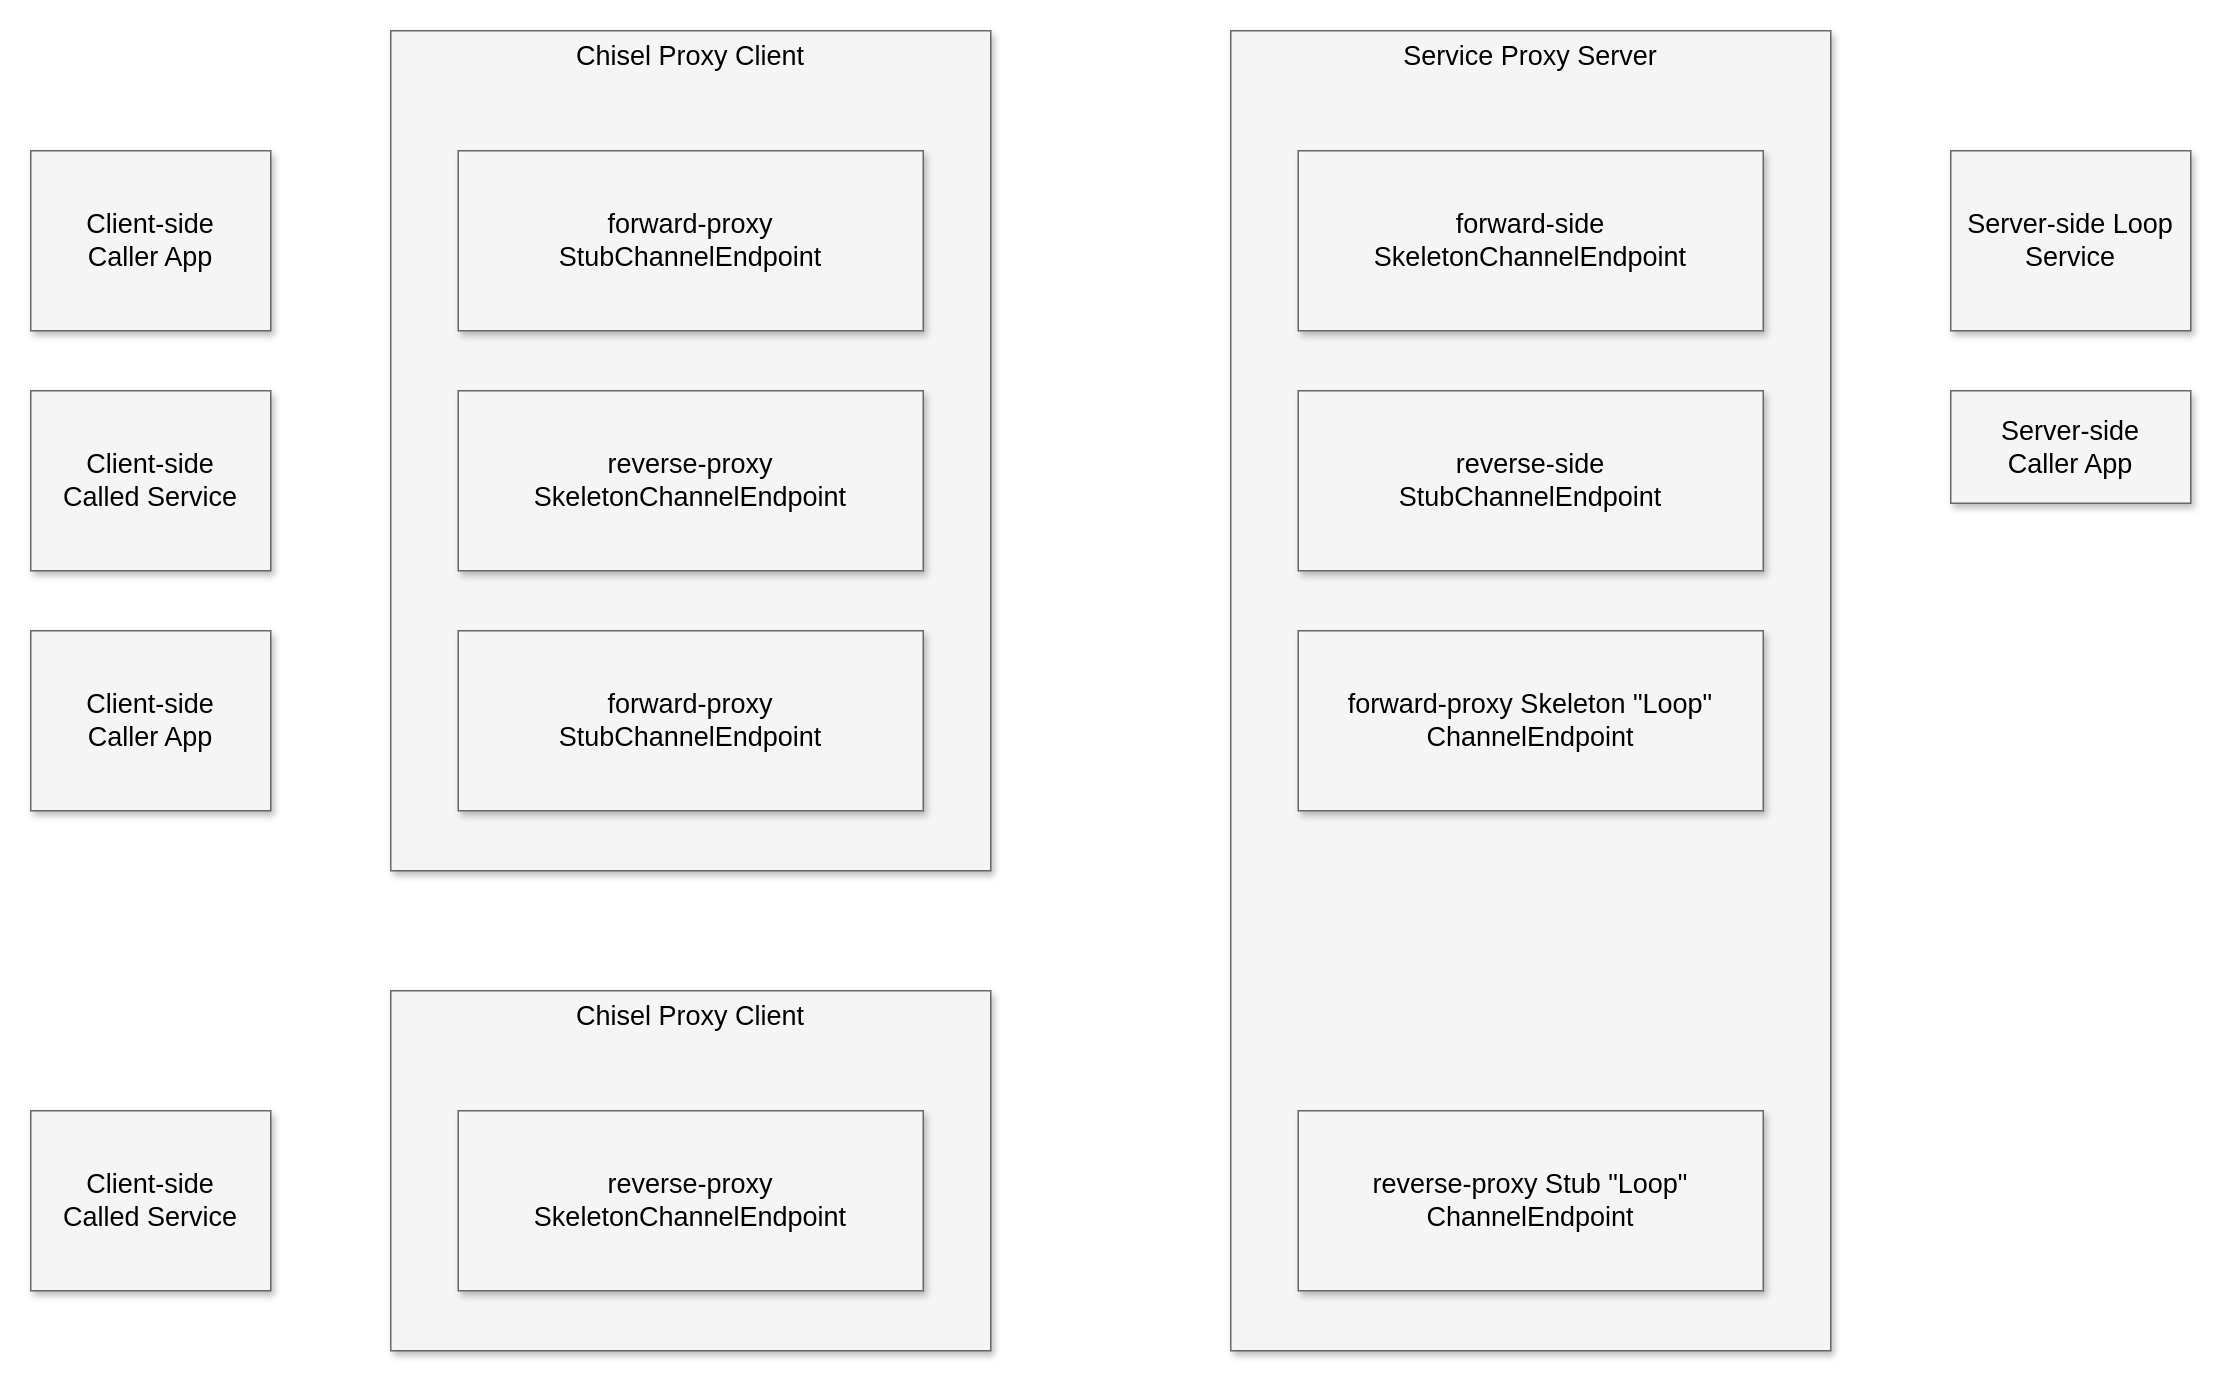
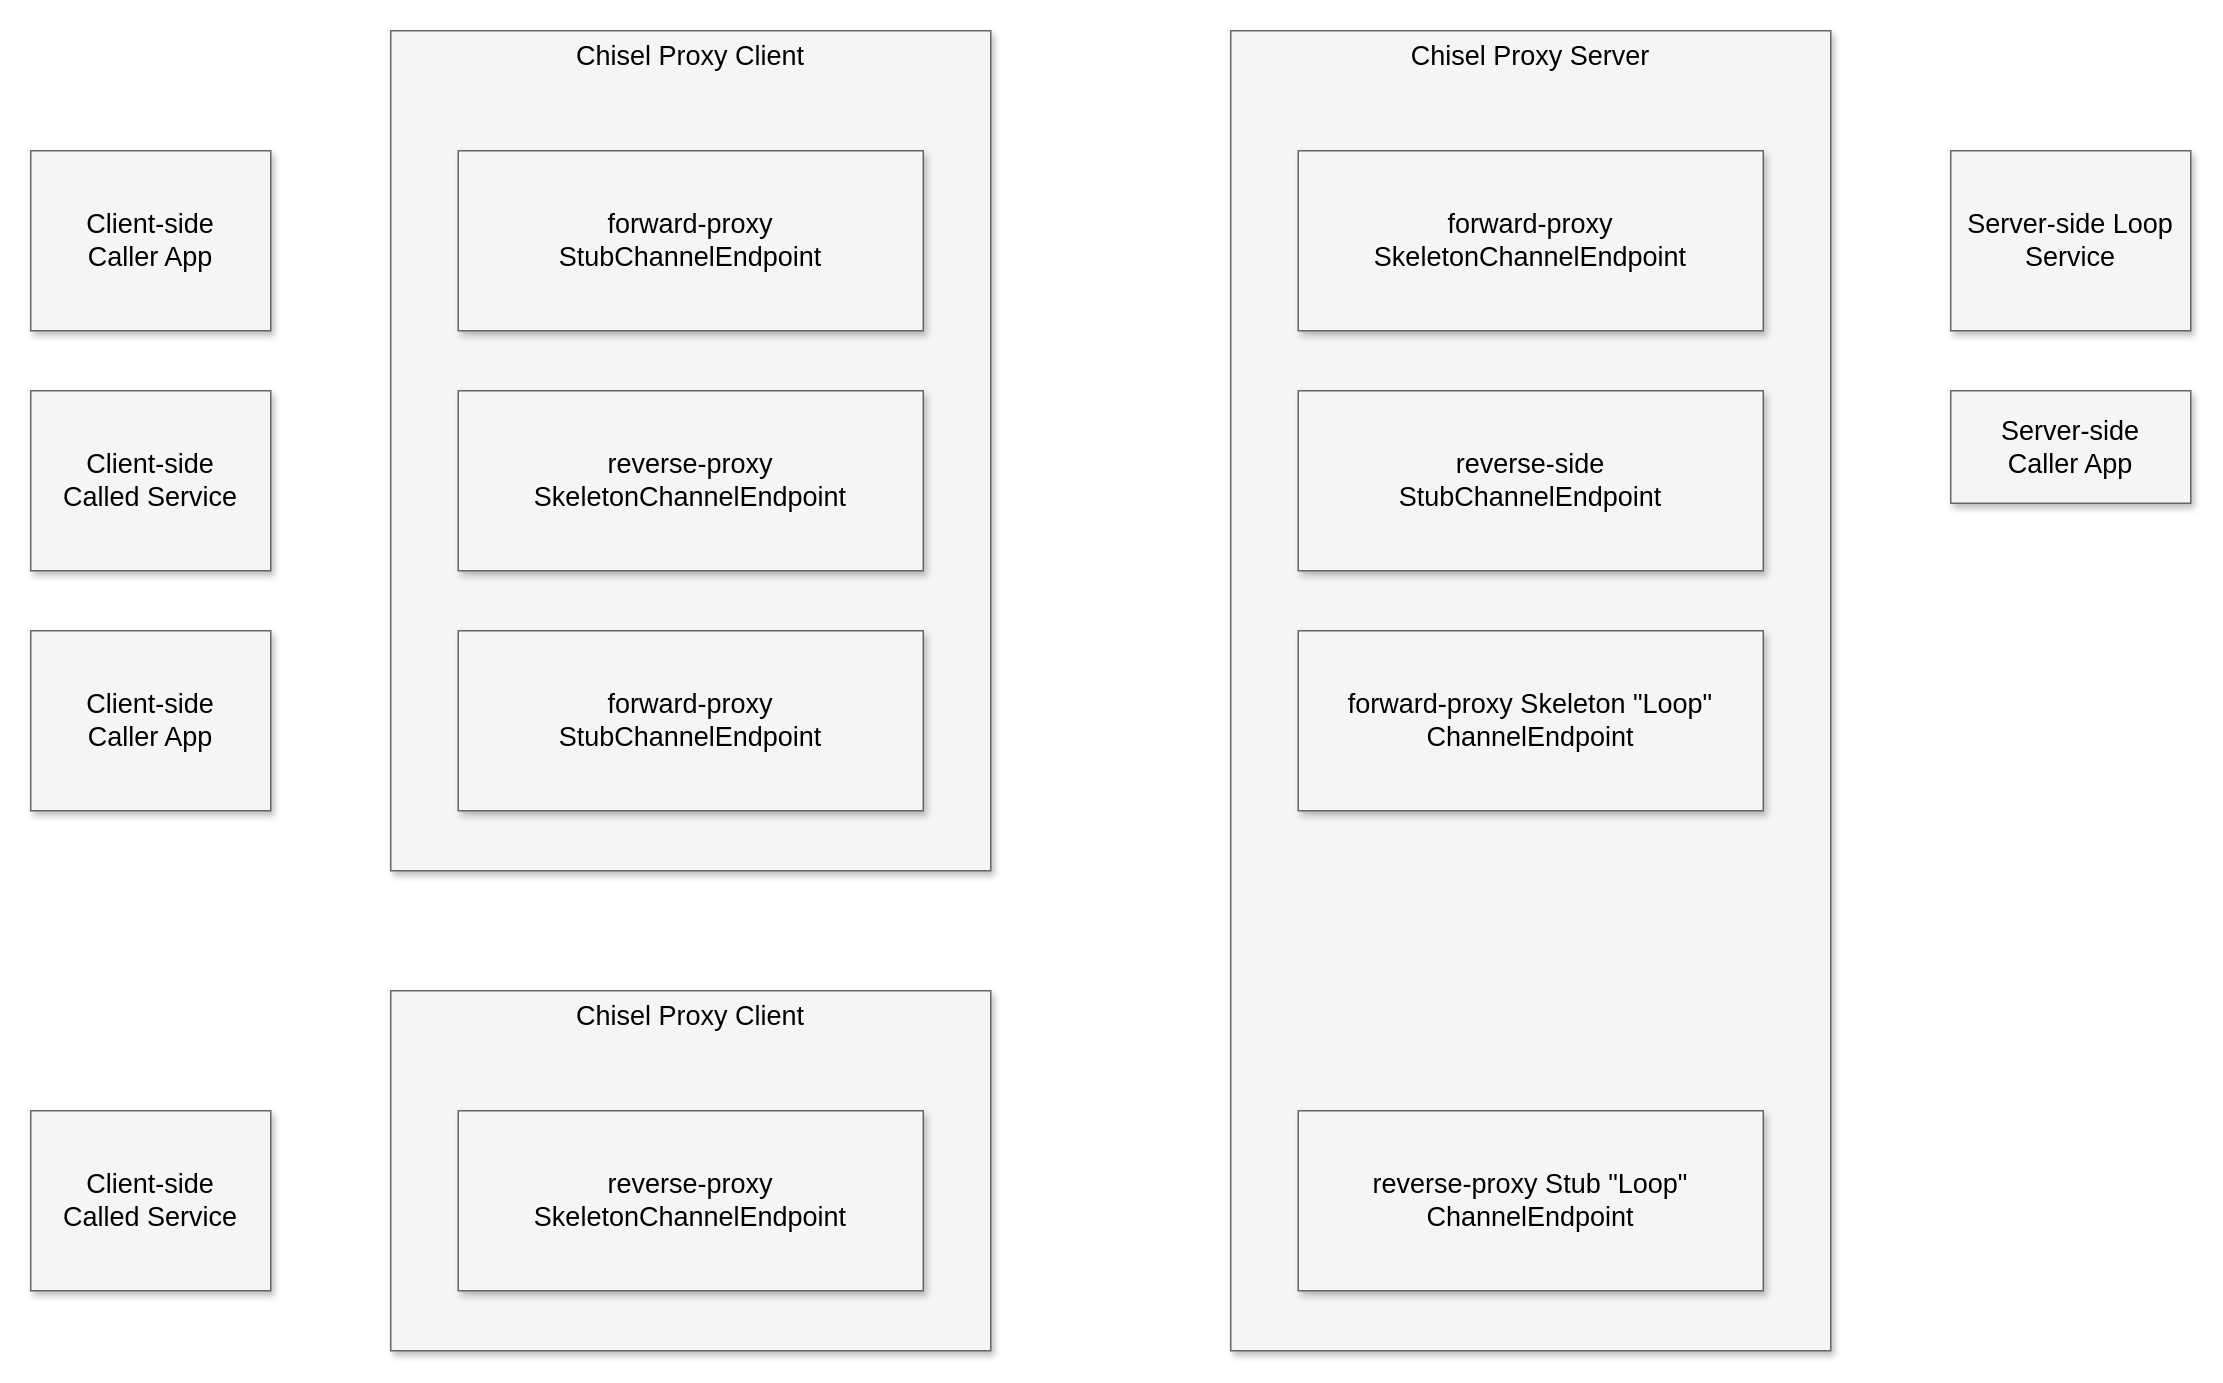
node "Service Proxy Server": label "Service Proxy Server" -> "Chisel Proxy Server"
node "forward-side SkeletonChannelEndpoint": label "forward-side SkeletonChannelEndpoint" -> "forward-proxy SkeletonChannelEndpoint"
